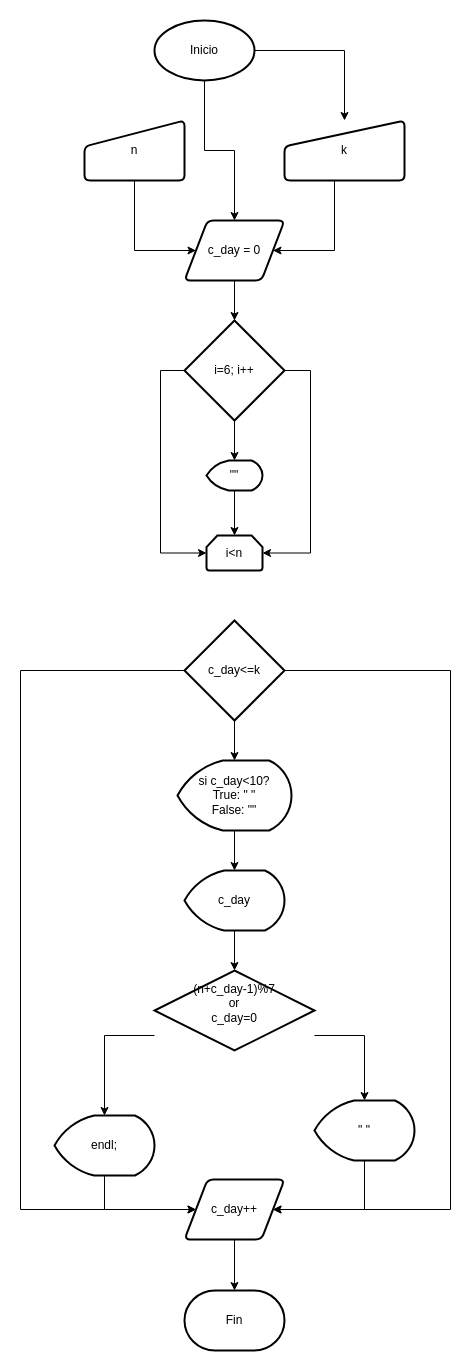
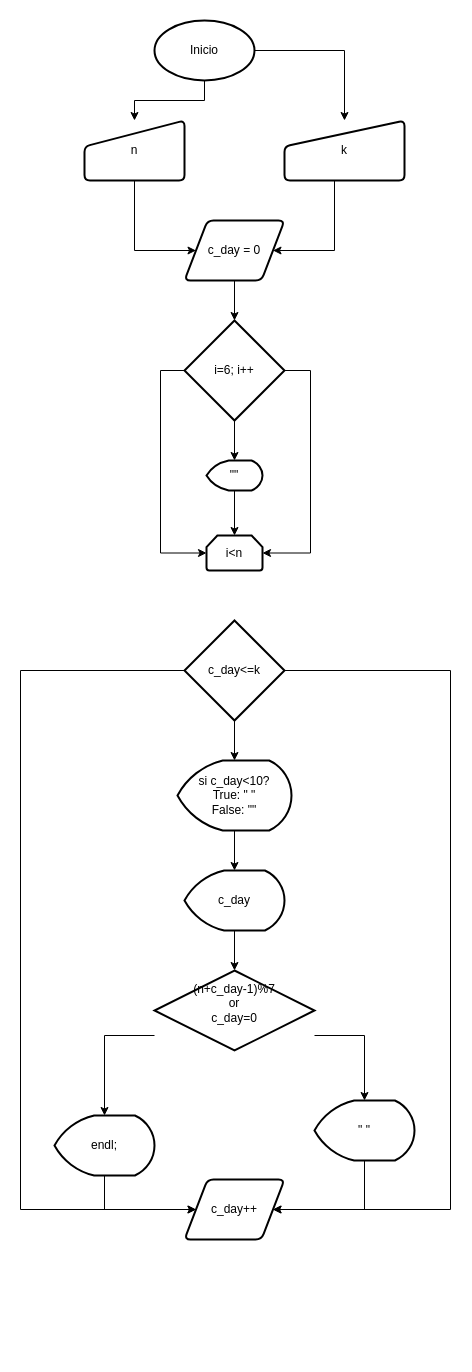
edge "Inicio" -> "c_day = 0": now "Inicio" -> "n"
edge "c_day++" -> "Fin": removed
node "Fin": removed
